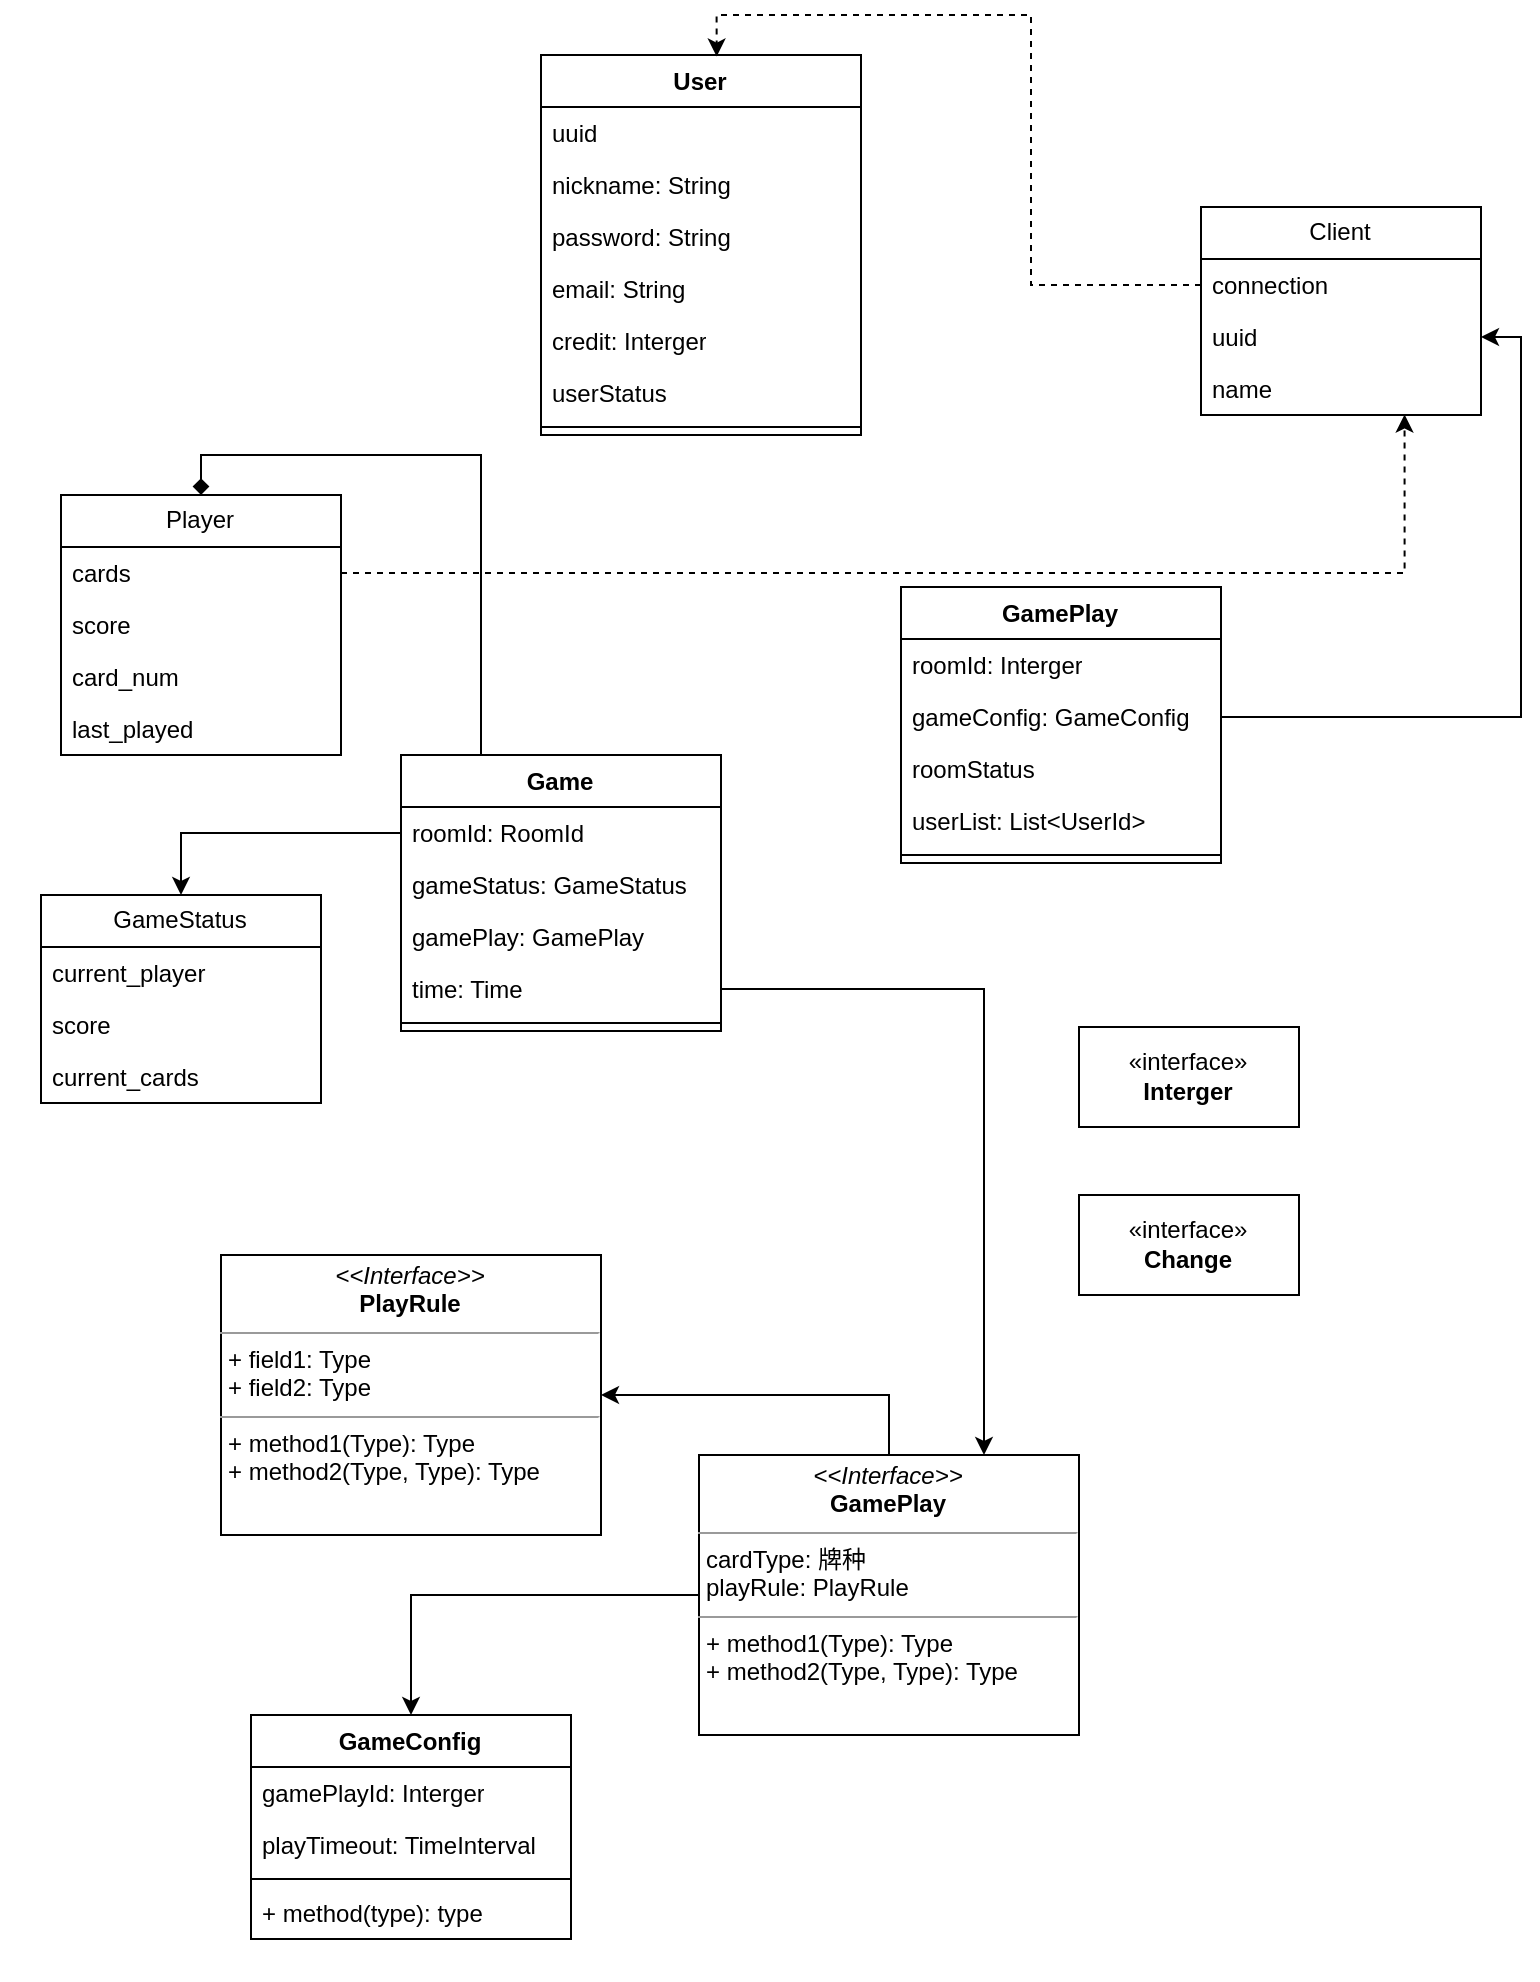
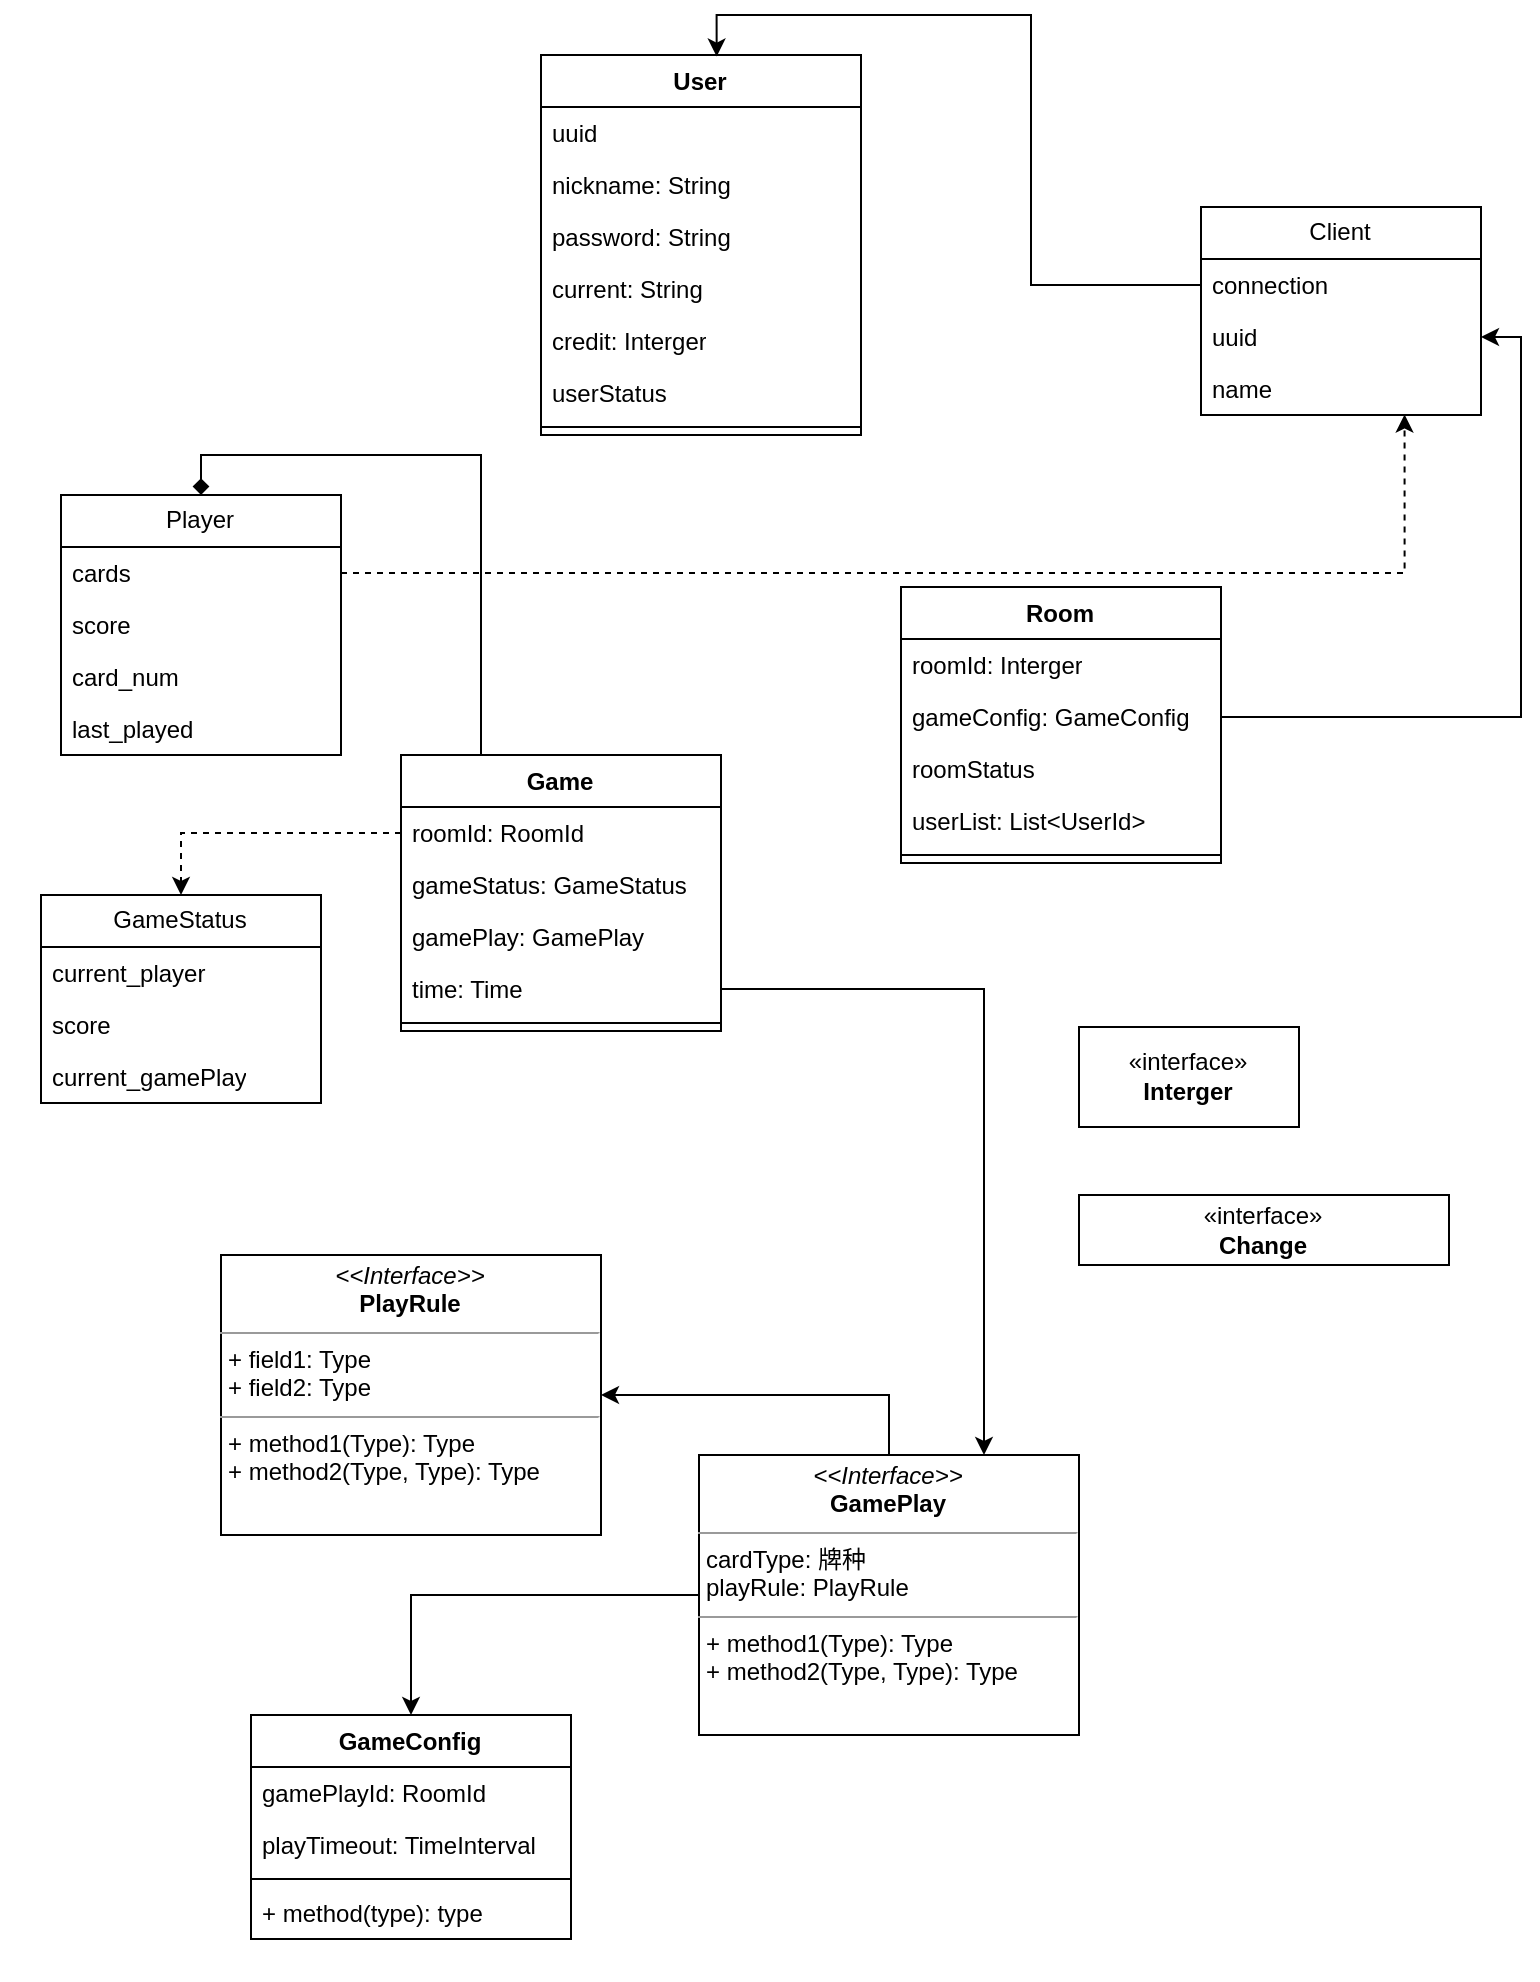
edge "connection" -> "User": style dashed -> solid
node "email: String": label "email: String" -> "current: String"
node "GamePlay": label "GamePlay" -> "Room"
edge "roomId: RoomId" -> "GameStatus": style solid -> dashed
node "current_cards": label "current_cards" -> "current_gamePlay"
node "«interface» Change": size 220x100 -> 370x70
node "gamePlayId: Interger": label "gamePlayId: Interger" -> "gamePlayId: RoomId"
